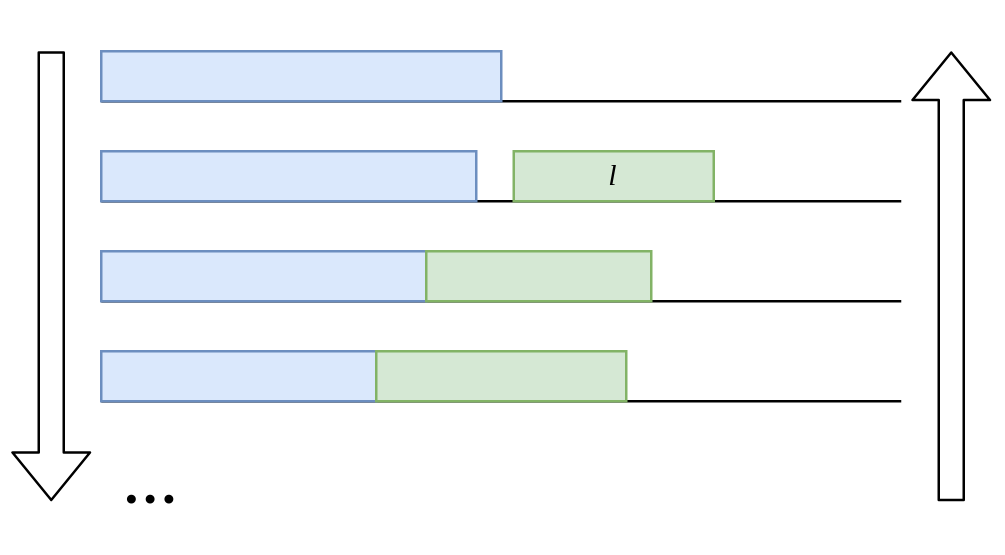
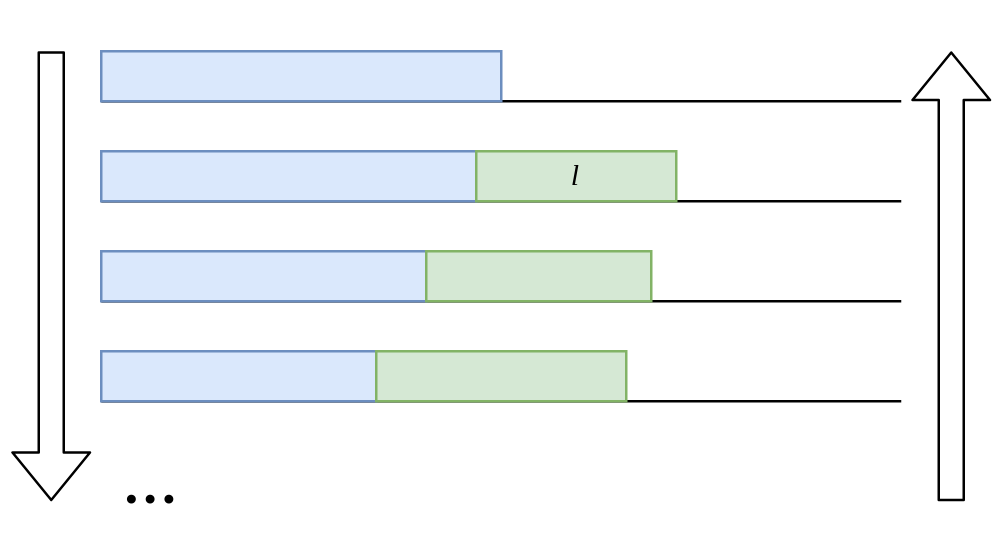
node "l": moved (614, 176) -> (576, 176)
